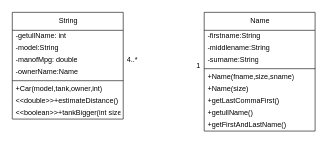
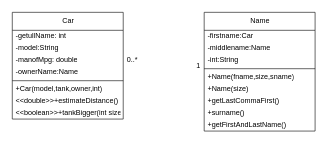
node "String": label "String" -> "Car"
node "-firstname:String": label "-firstname:String" -> "-firstname:Car"
node "-middlename:String": label "-middlename:String" -> "-middlename:Name"
node "4..*": label "4..*" -> "0..*"
node "-surname:String": label "-surname:String" -> "-int:String"
node "+getullName()": label "+getullName()" -> "+surname()"
